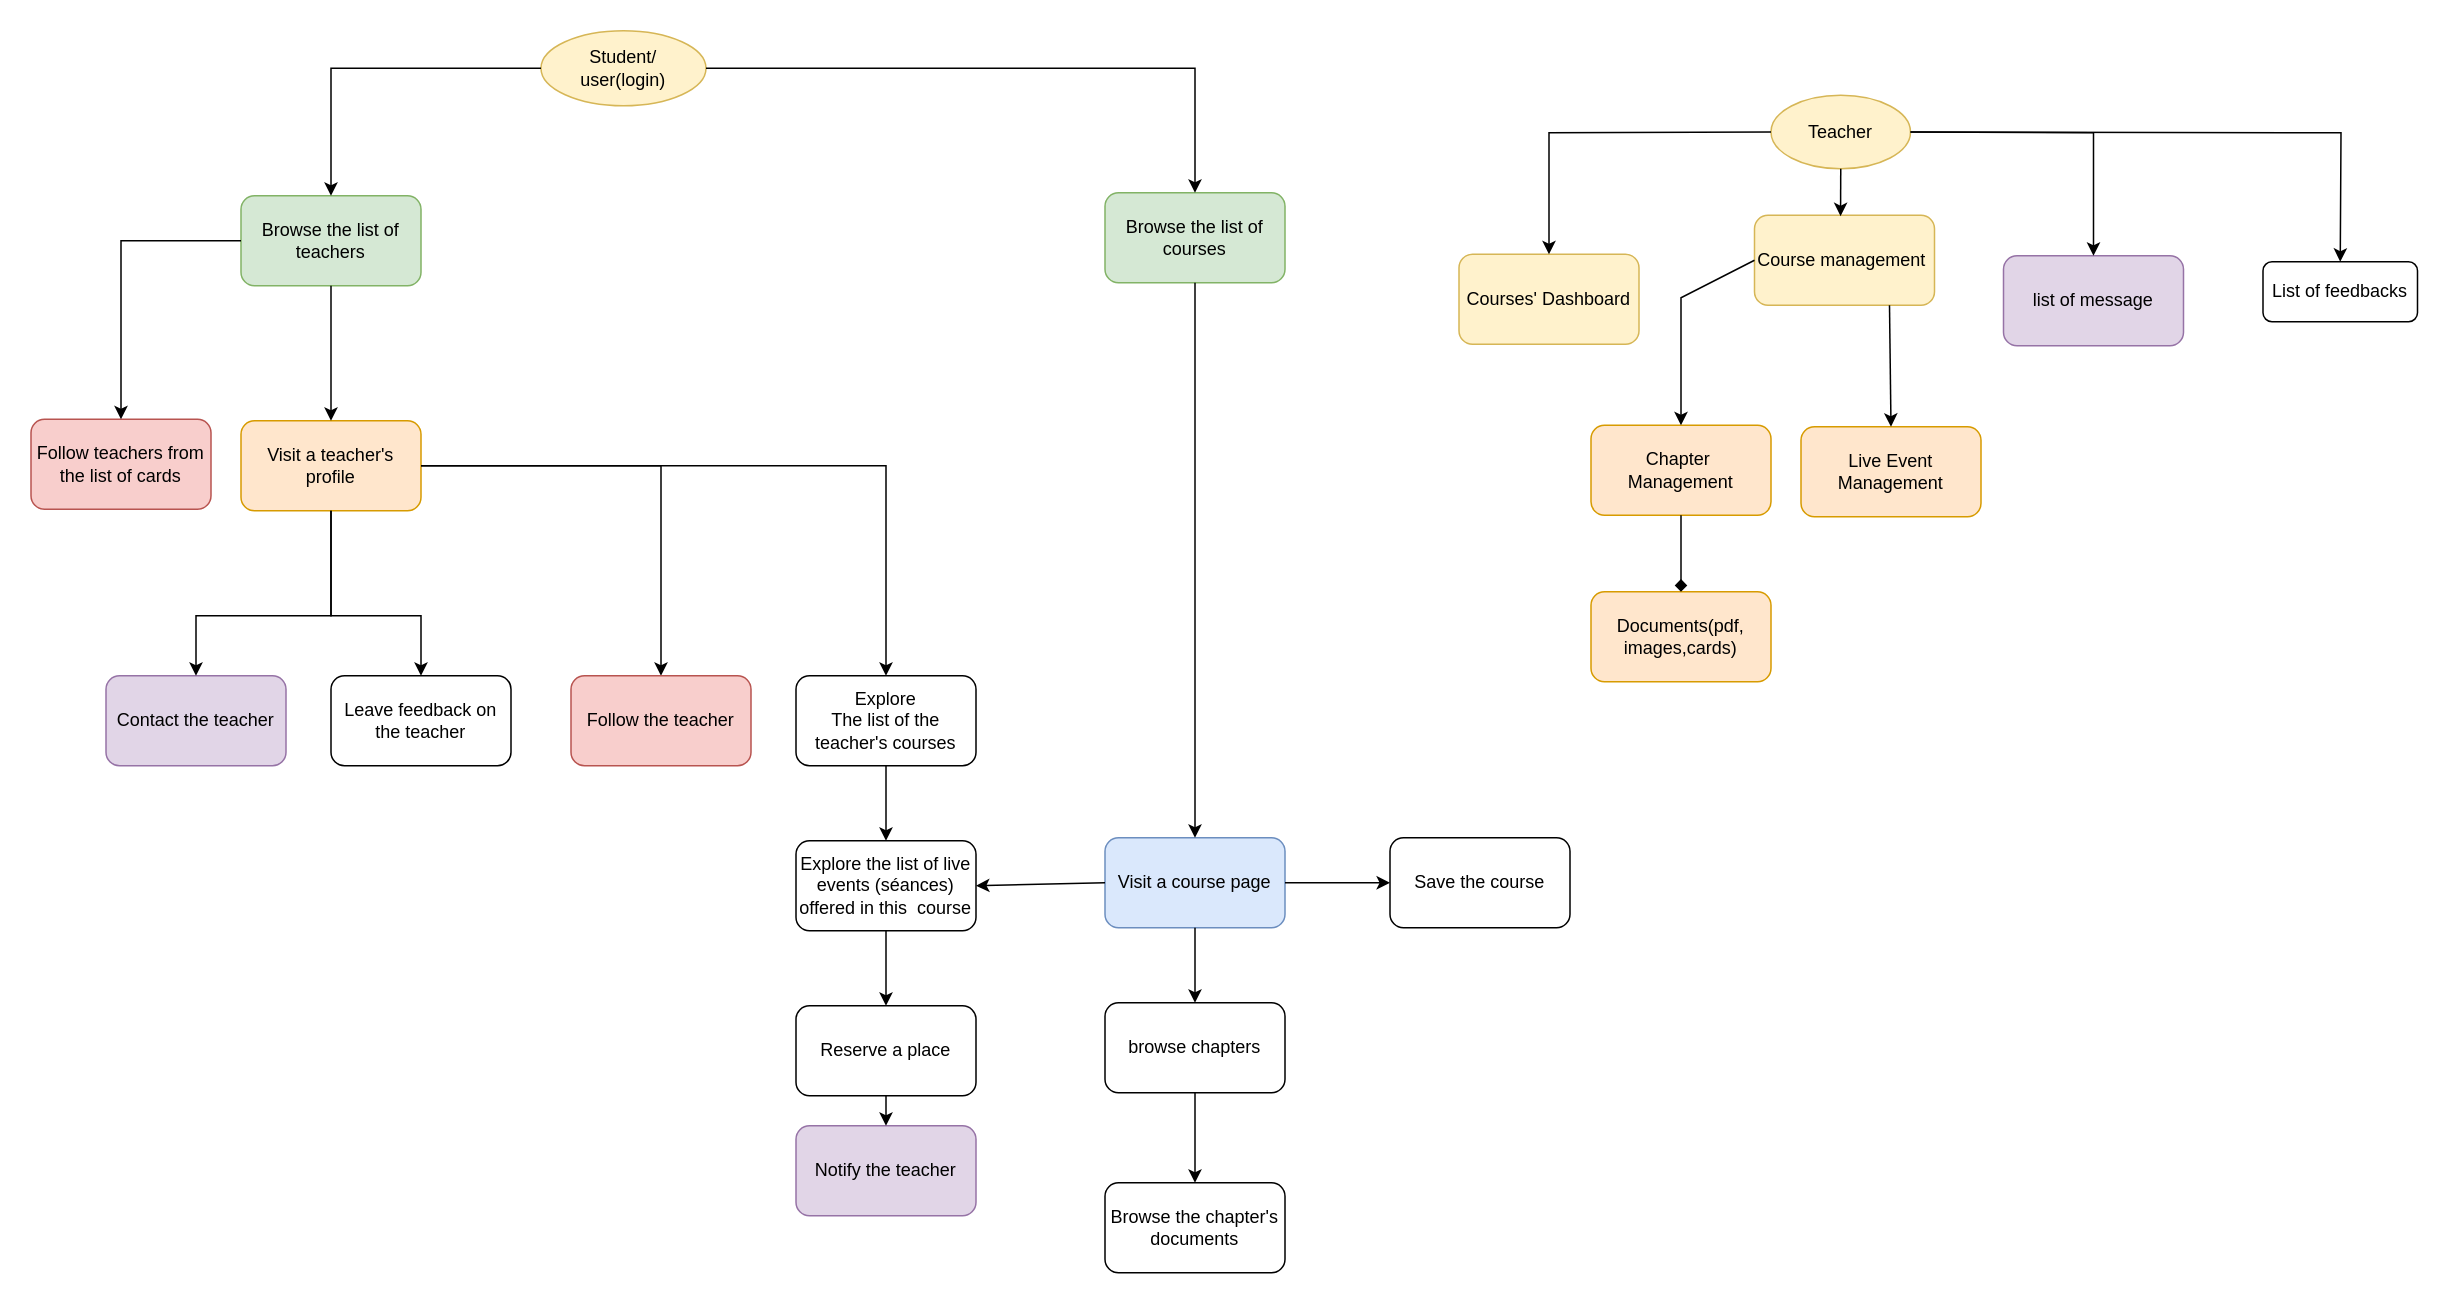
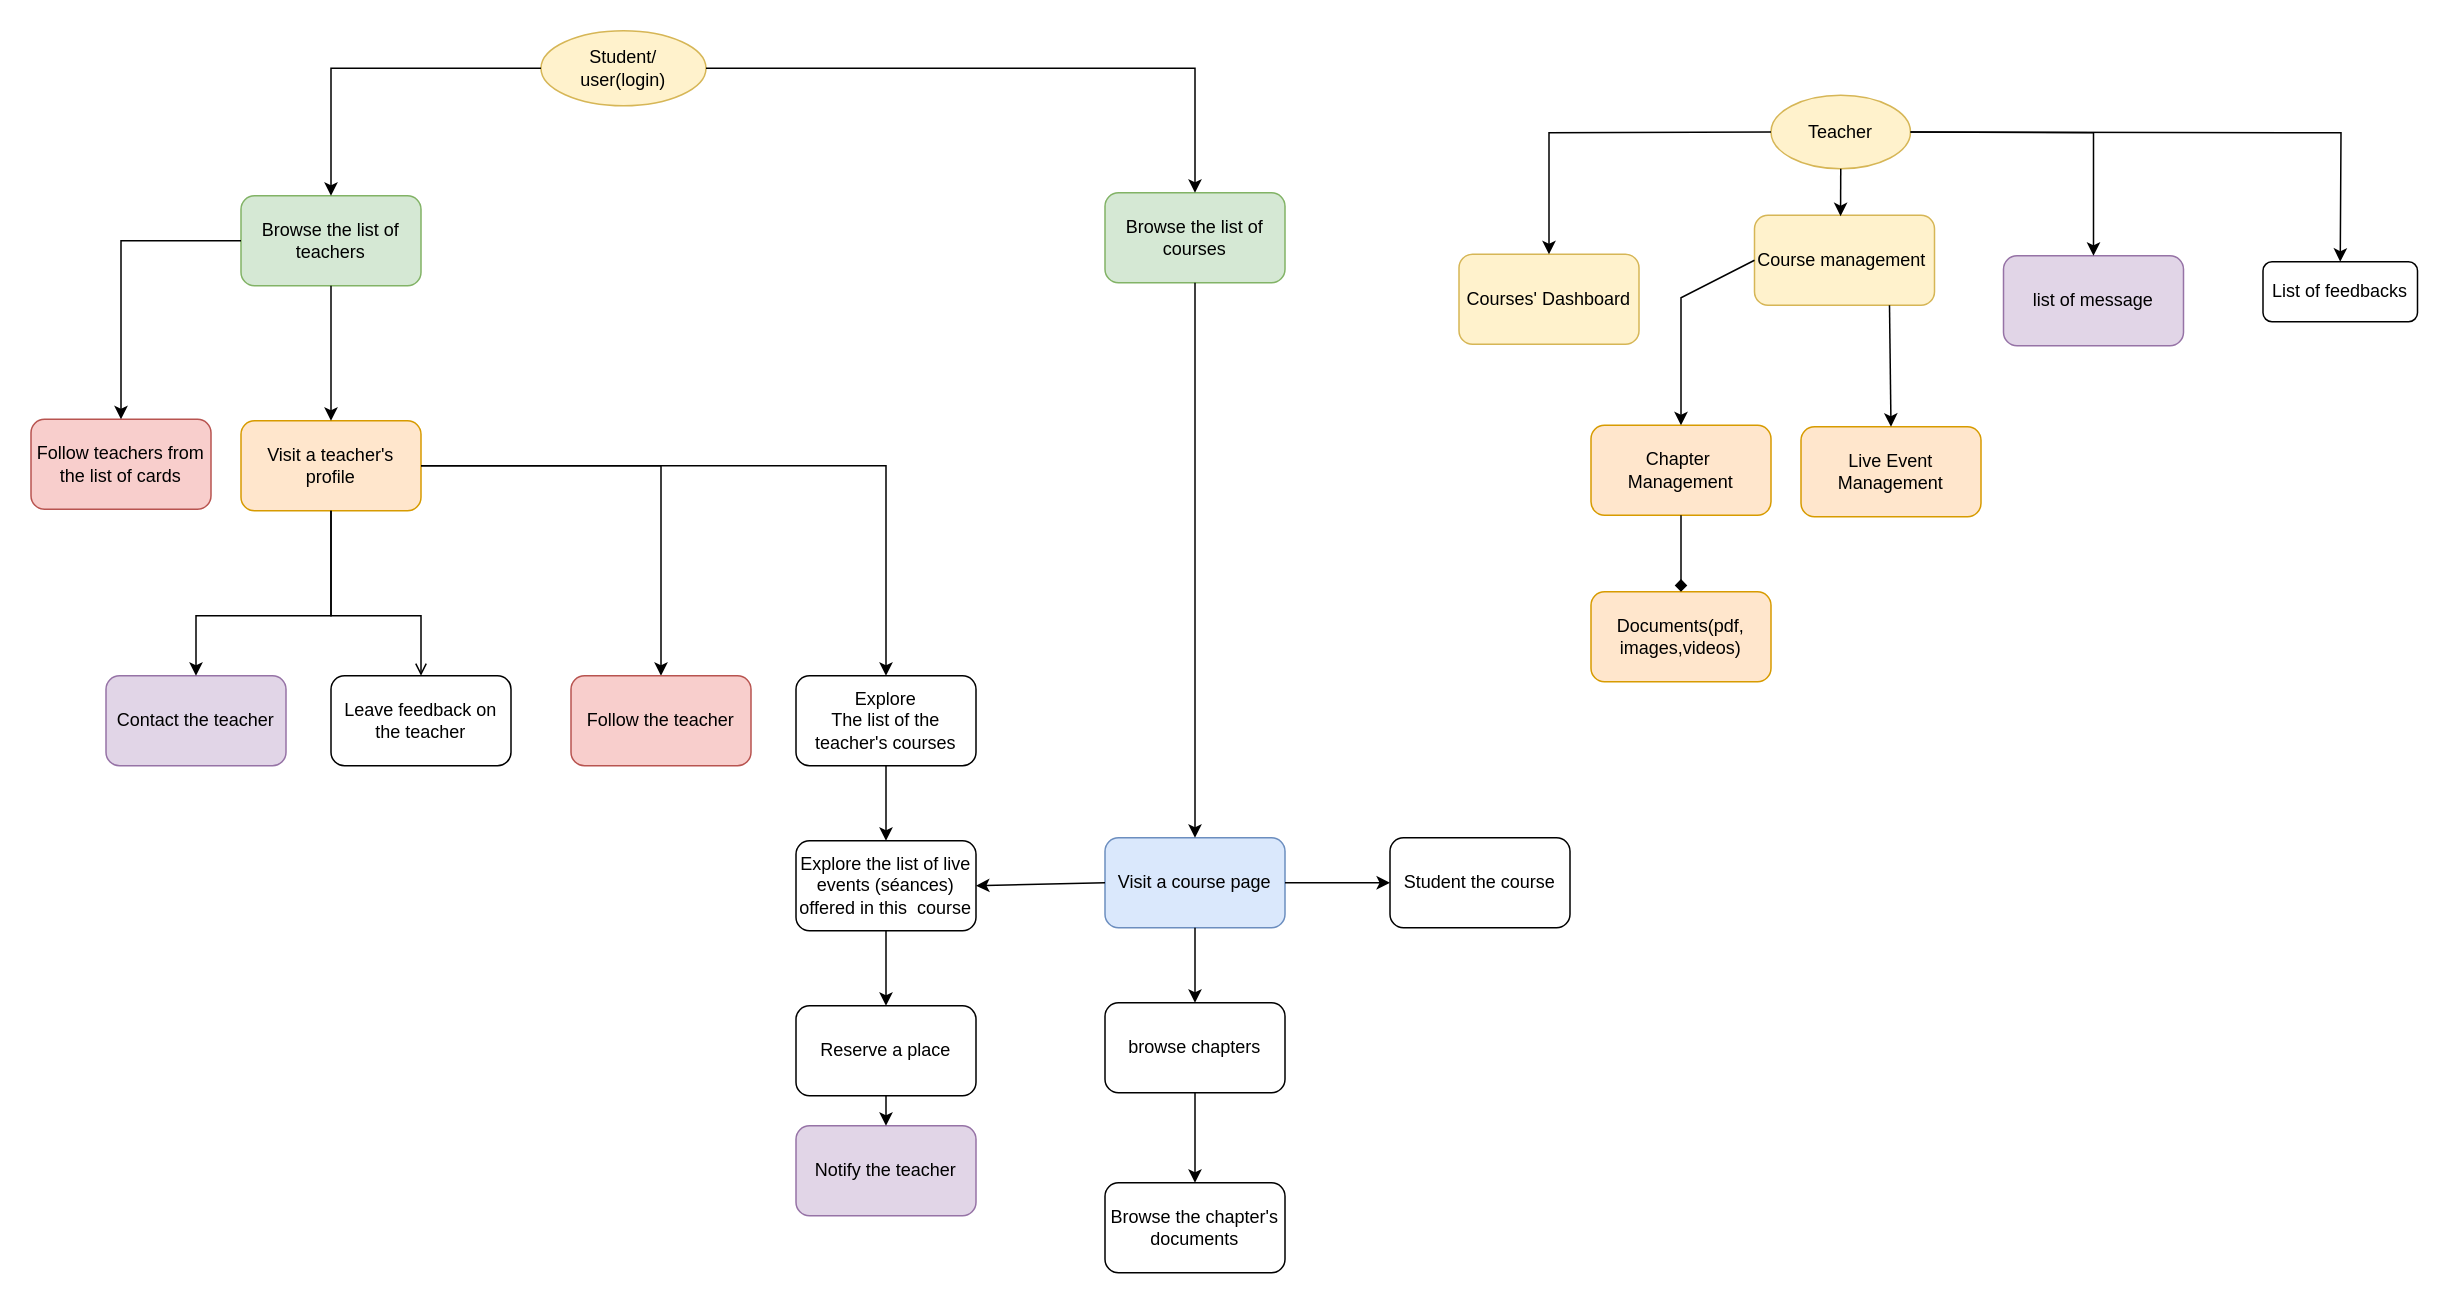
node "Documents(pdf, images,cards)": label "Documents(pdf, images,cards)" -> "Documents(pdf, images,videos)"
edge "Visit a teacher's profile" -> "Leave feedback on the teacher": arrowhead classic -> open
node "Save the course": label "Save the course" -> "Student the course"
